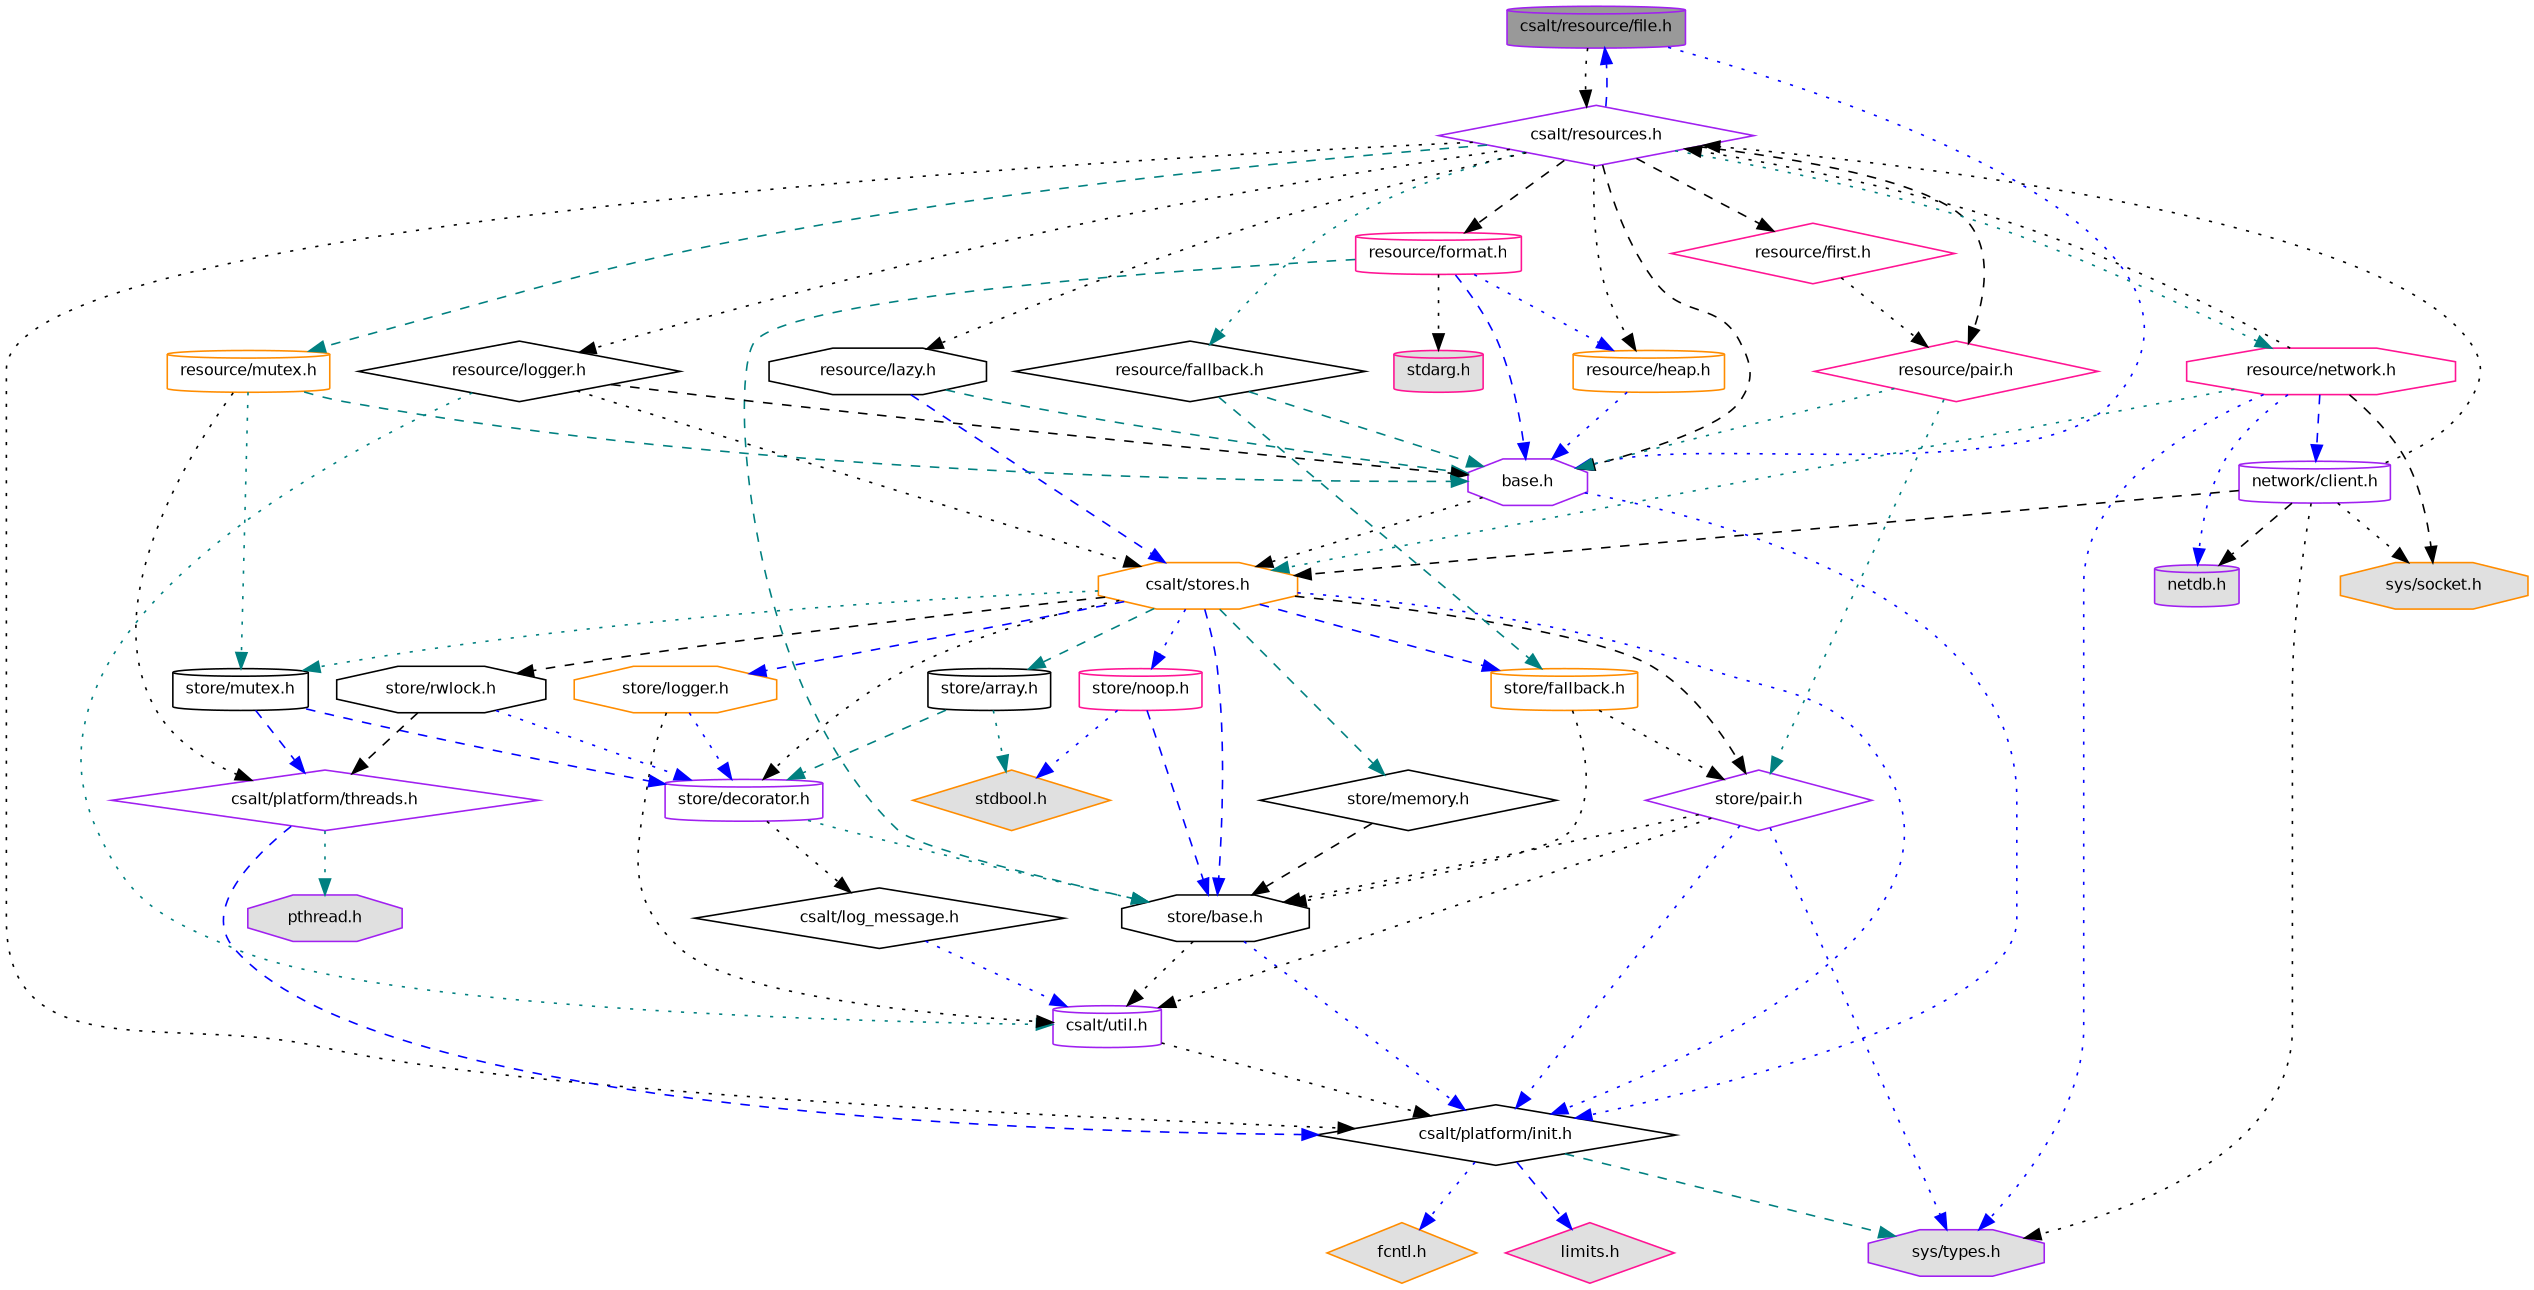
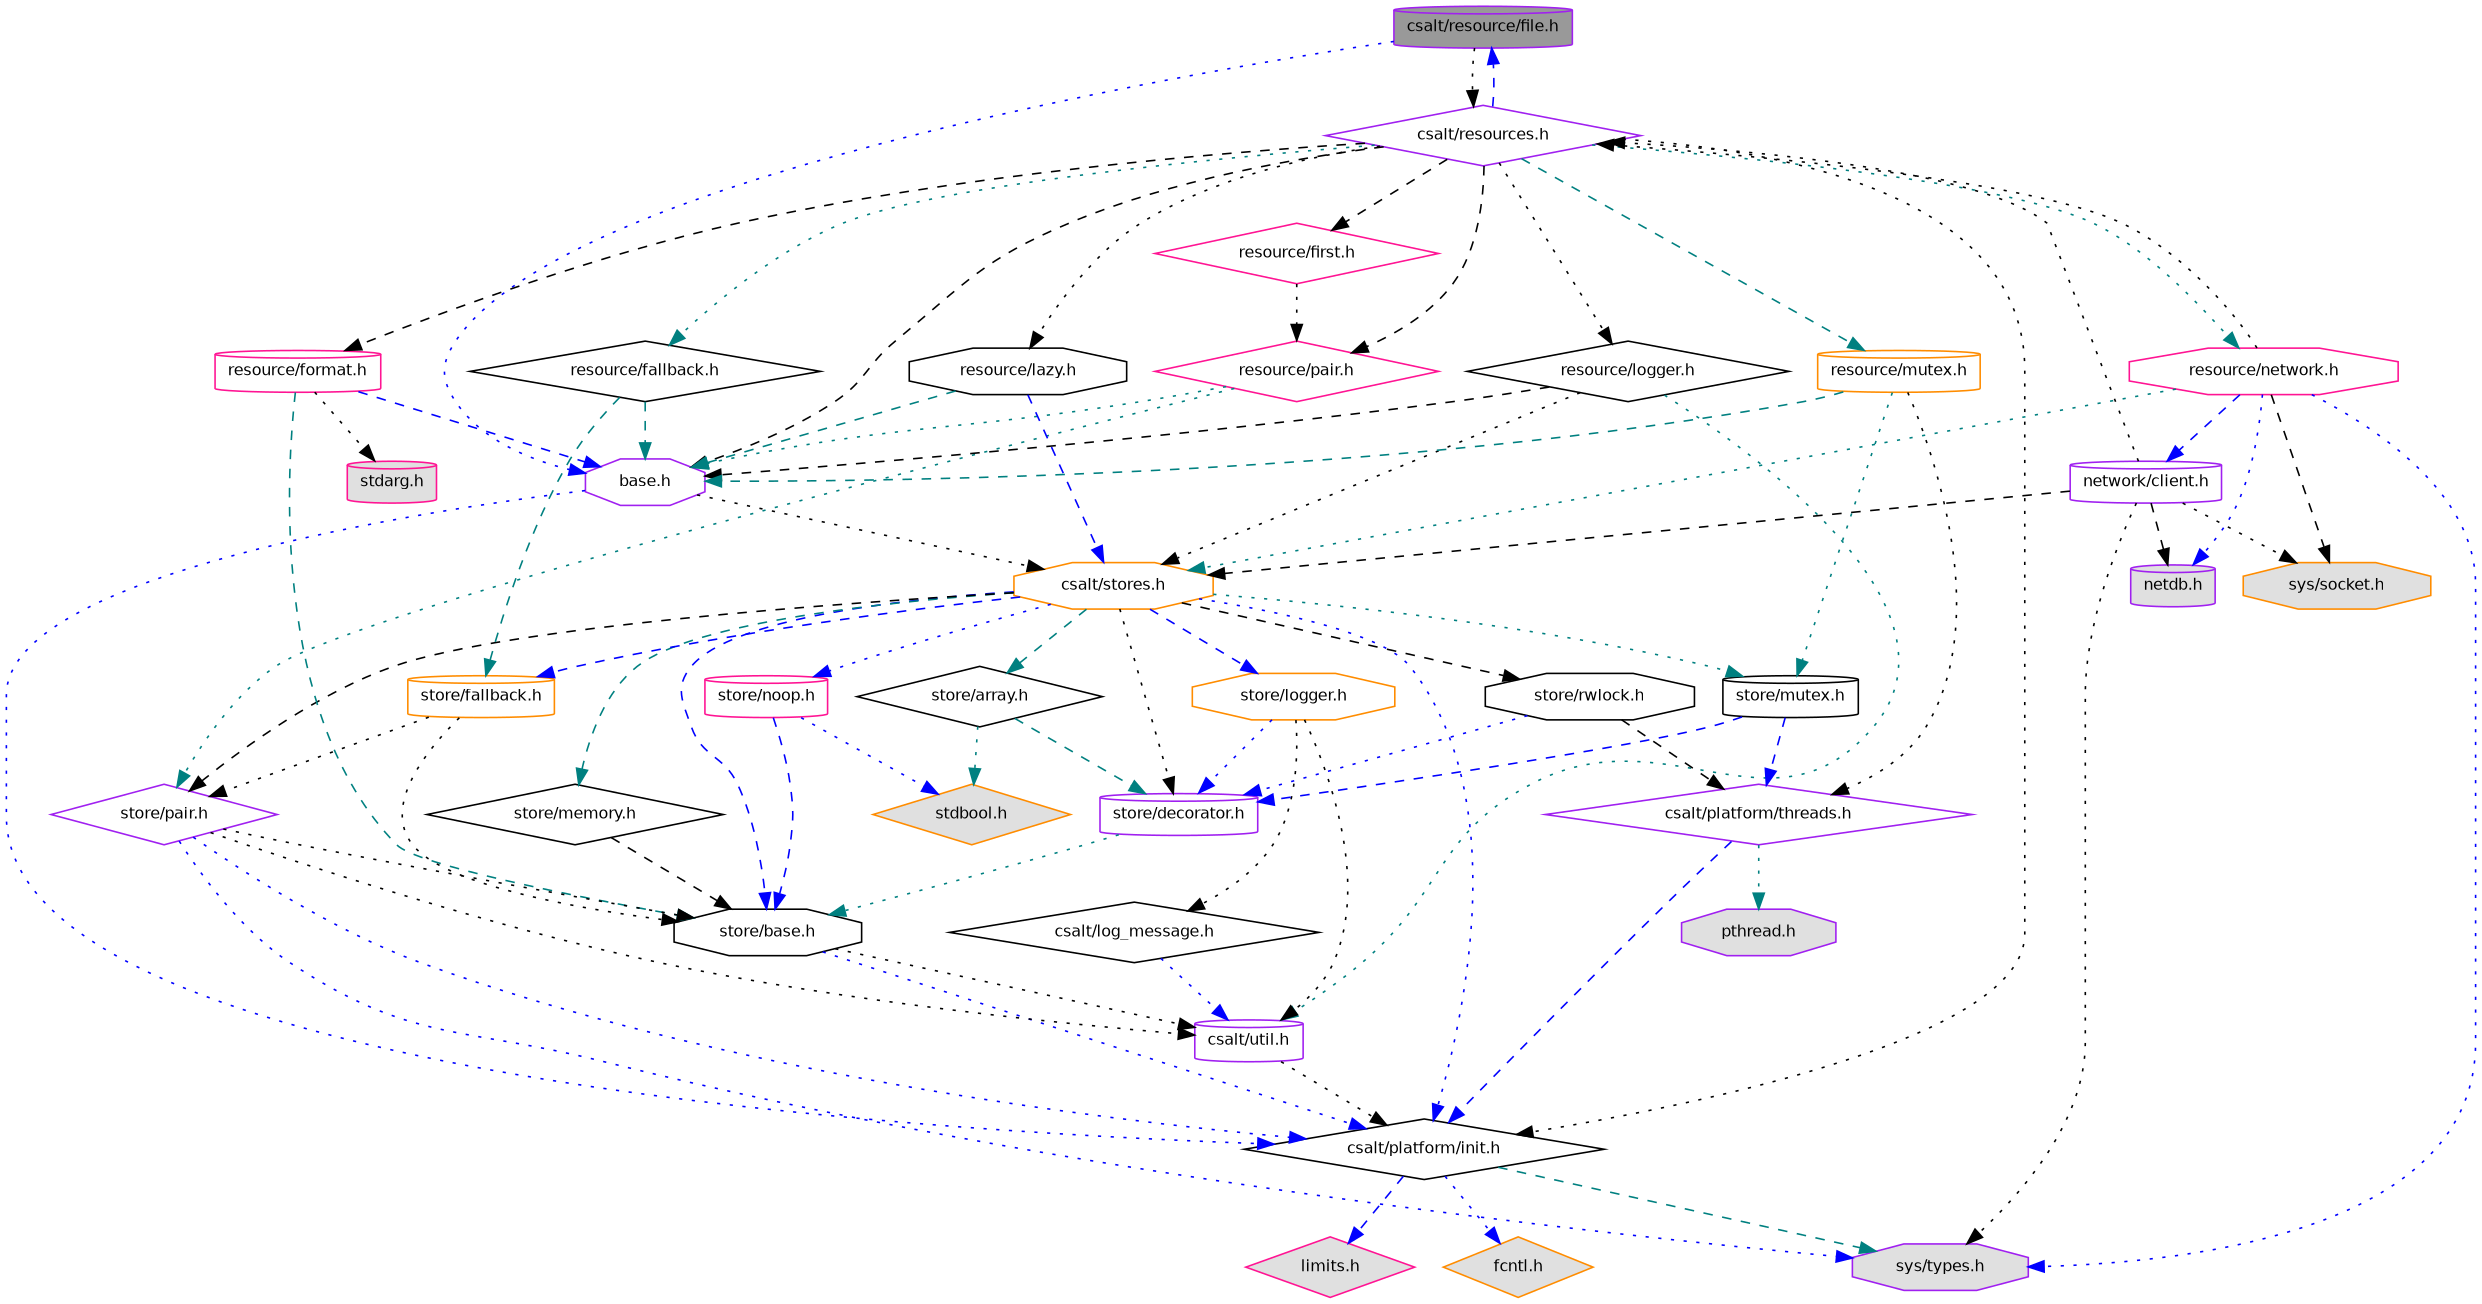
node "resource/heap.h": removed
node "store/array.h": shape cylinder -> diamond
edge "store/decorator.h" -> "csalt/log_message.h": now "store/logger.h" -> "csalt/log_message.h"
